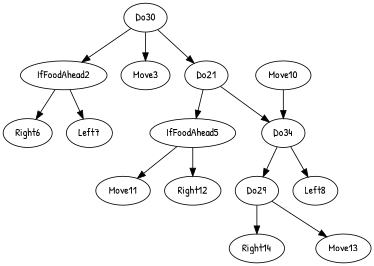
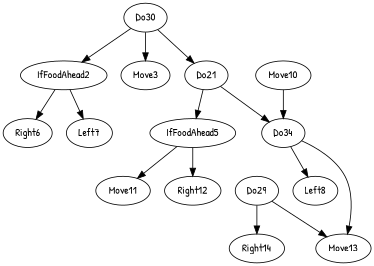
edge "Do34" -> "Do29": now "Do34" -> "Move13"
